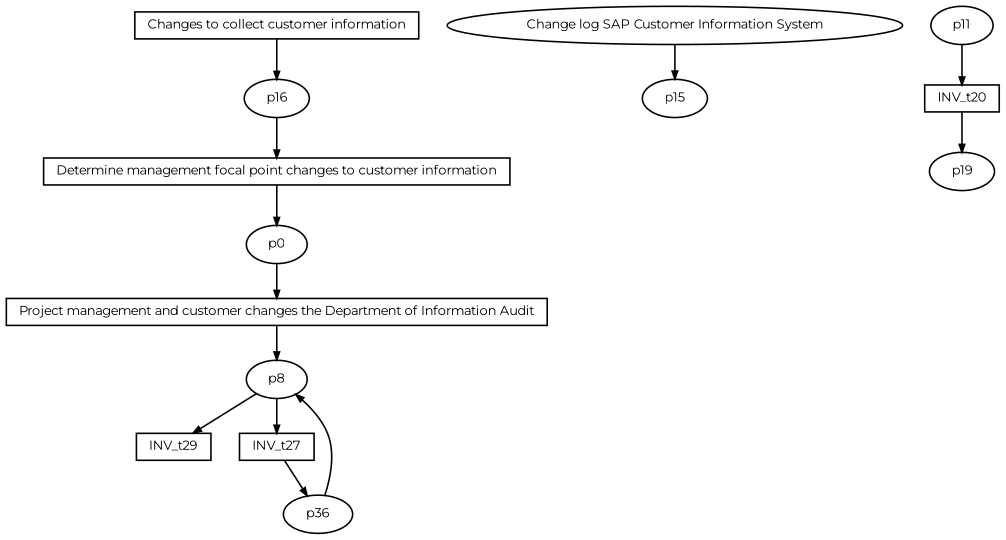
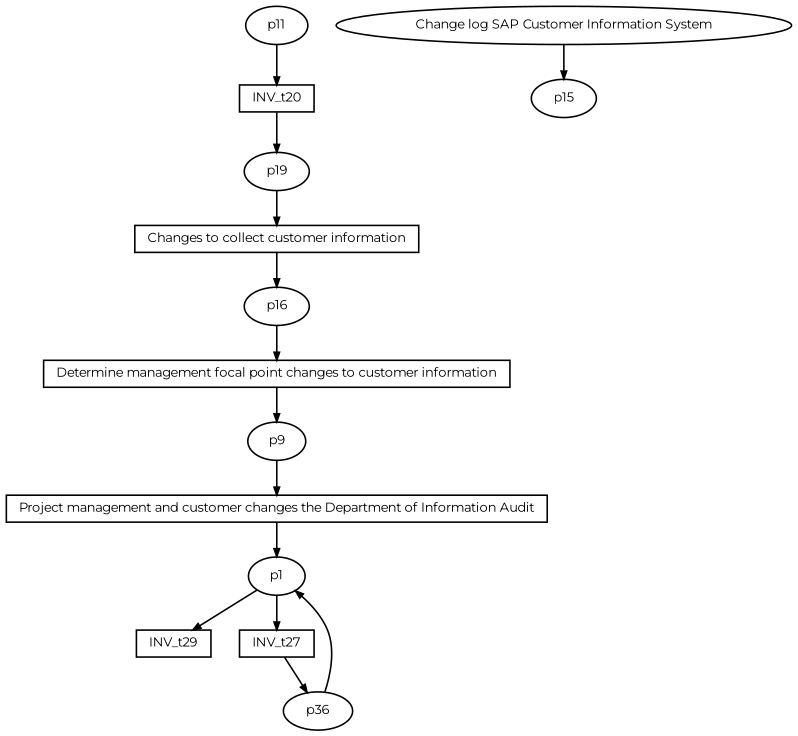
edge "p19" -> "Changes to collect customer information": added
node "p0": label "p0" -> "p9"
node "p8": label "p8" -> "p1"
